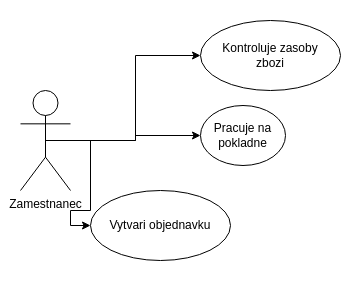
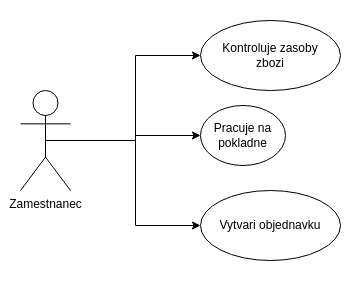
node "Vytvari objednavku": moved (161, 226) -> (271, 226)
